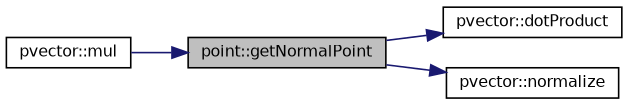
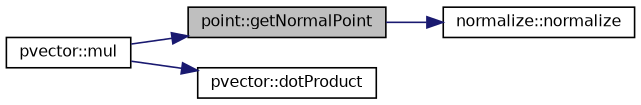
edge "point::getNormalPoint" -> "pvector::dotProduct": now "pvector::mul" -> "pvector::dotProduct"
node "pvector::normalize": label "pvector::normalize" -> "normalize::normalize"
